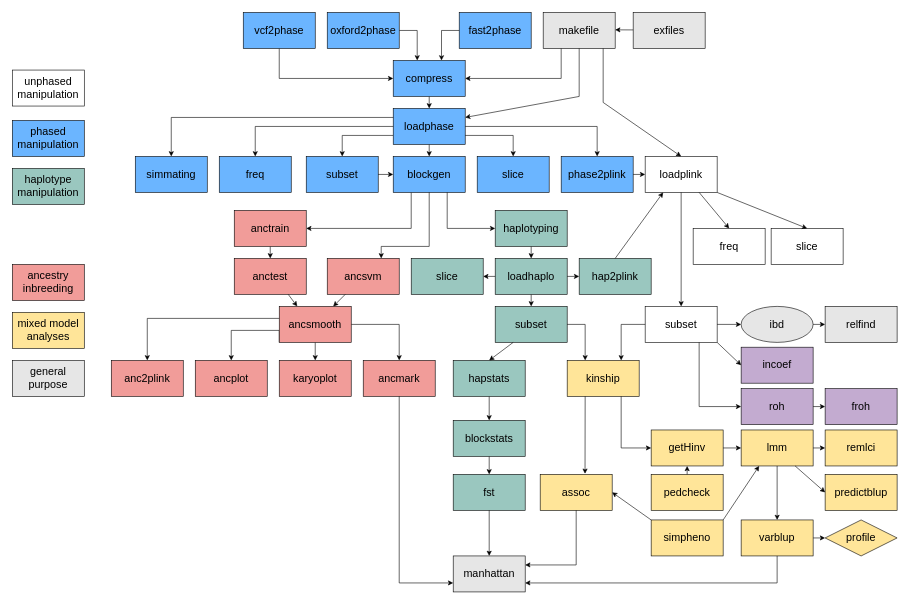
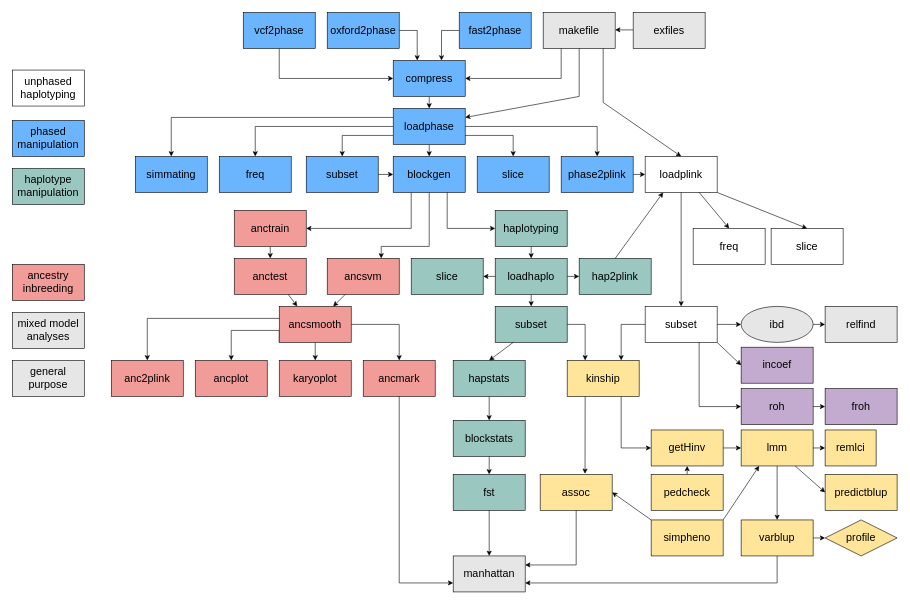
node "unphased manipulation": label "unphased manipulation" -> "unphased haplotyping"
node "mixed model analyses": fillcolor #ffe599 -> #e6e6e6
node "remlci": size 72x36 -> 51x36
